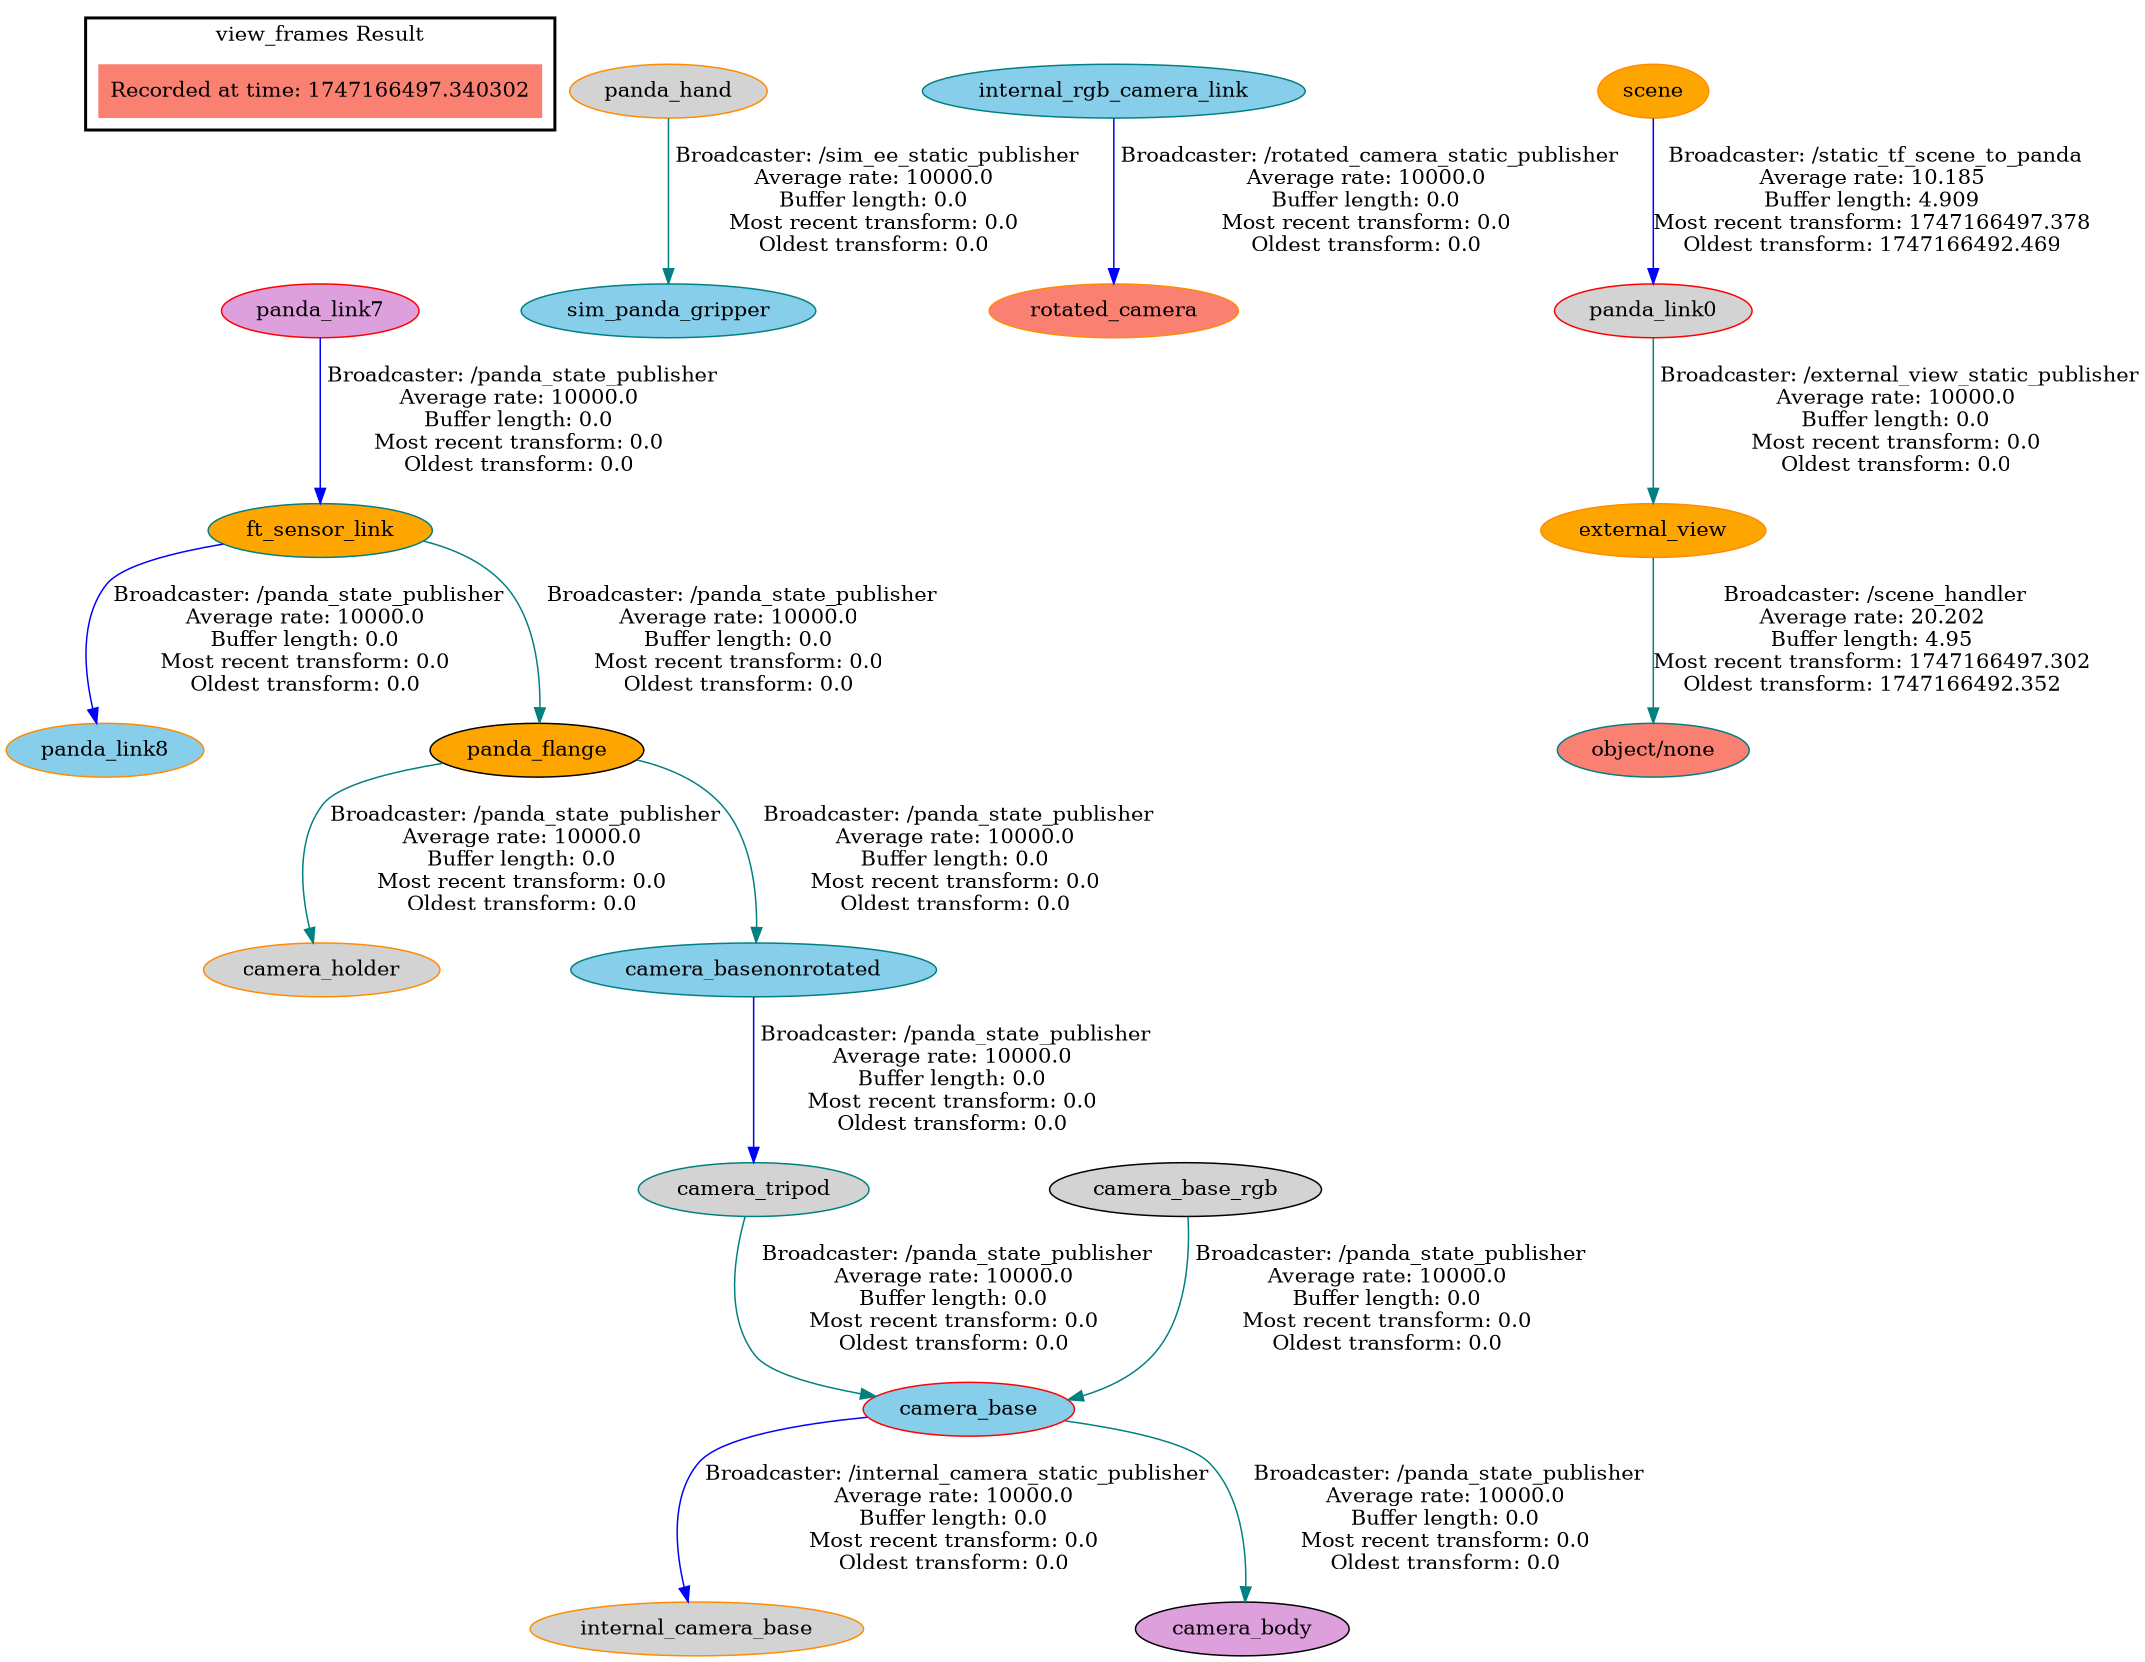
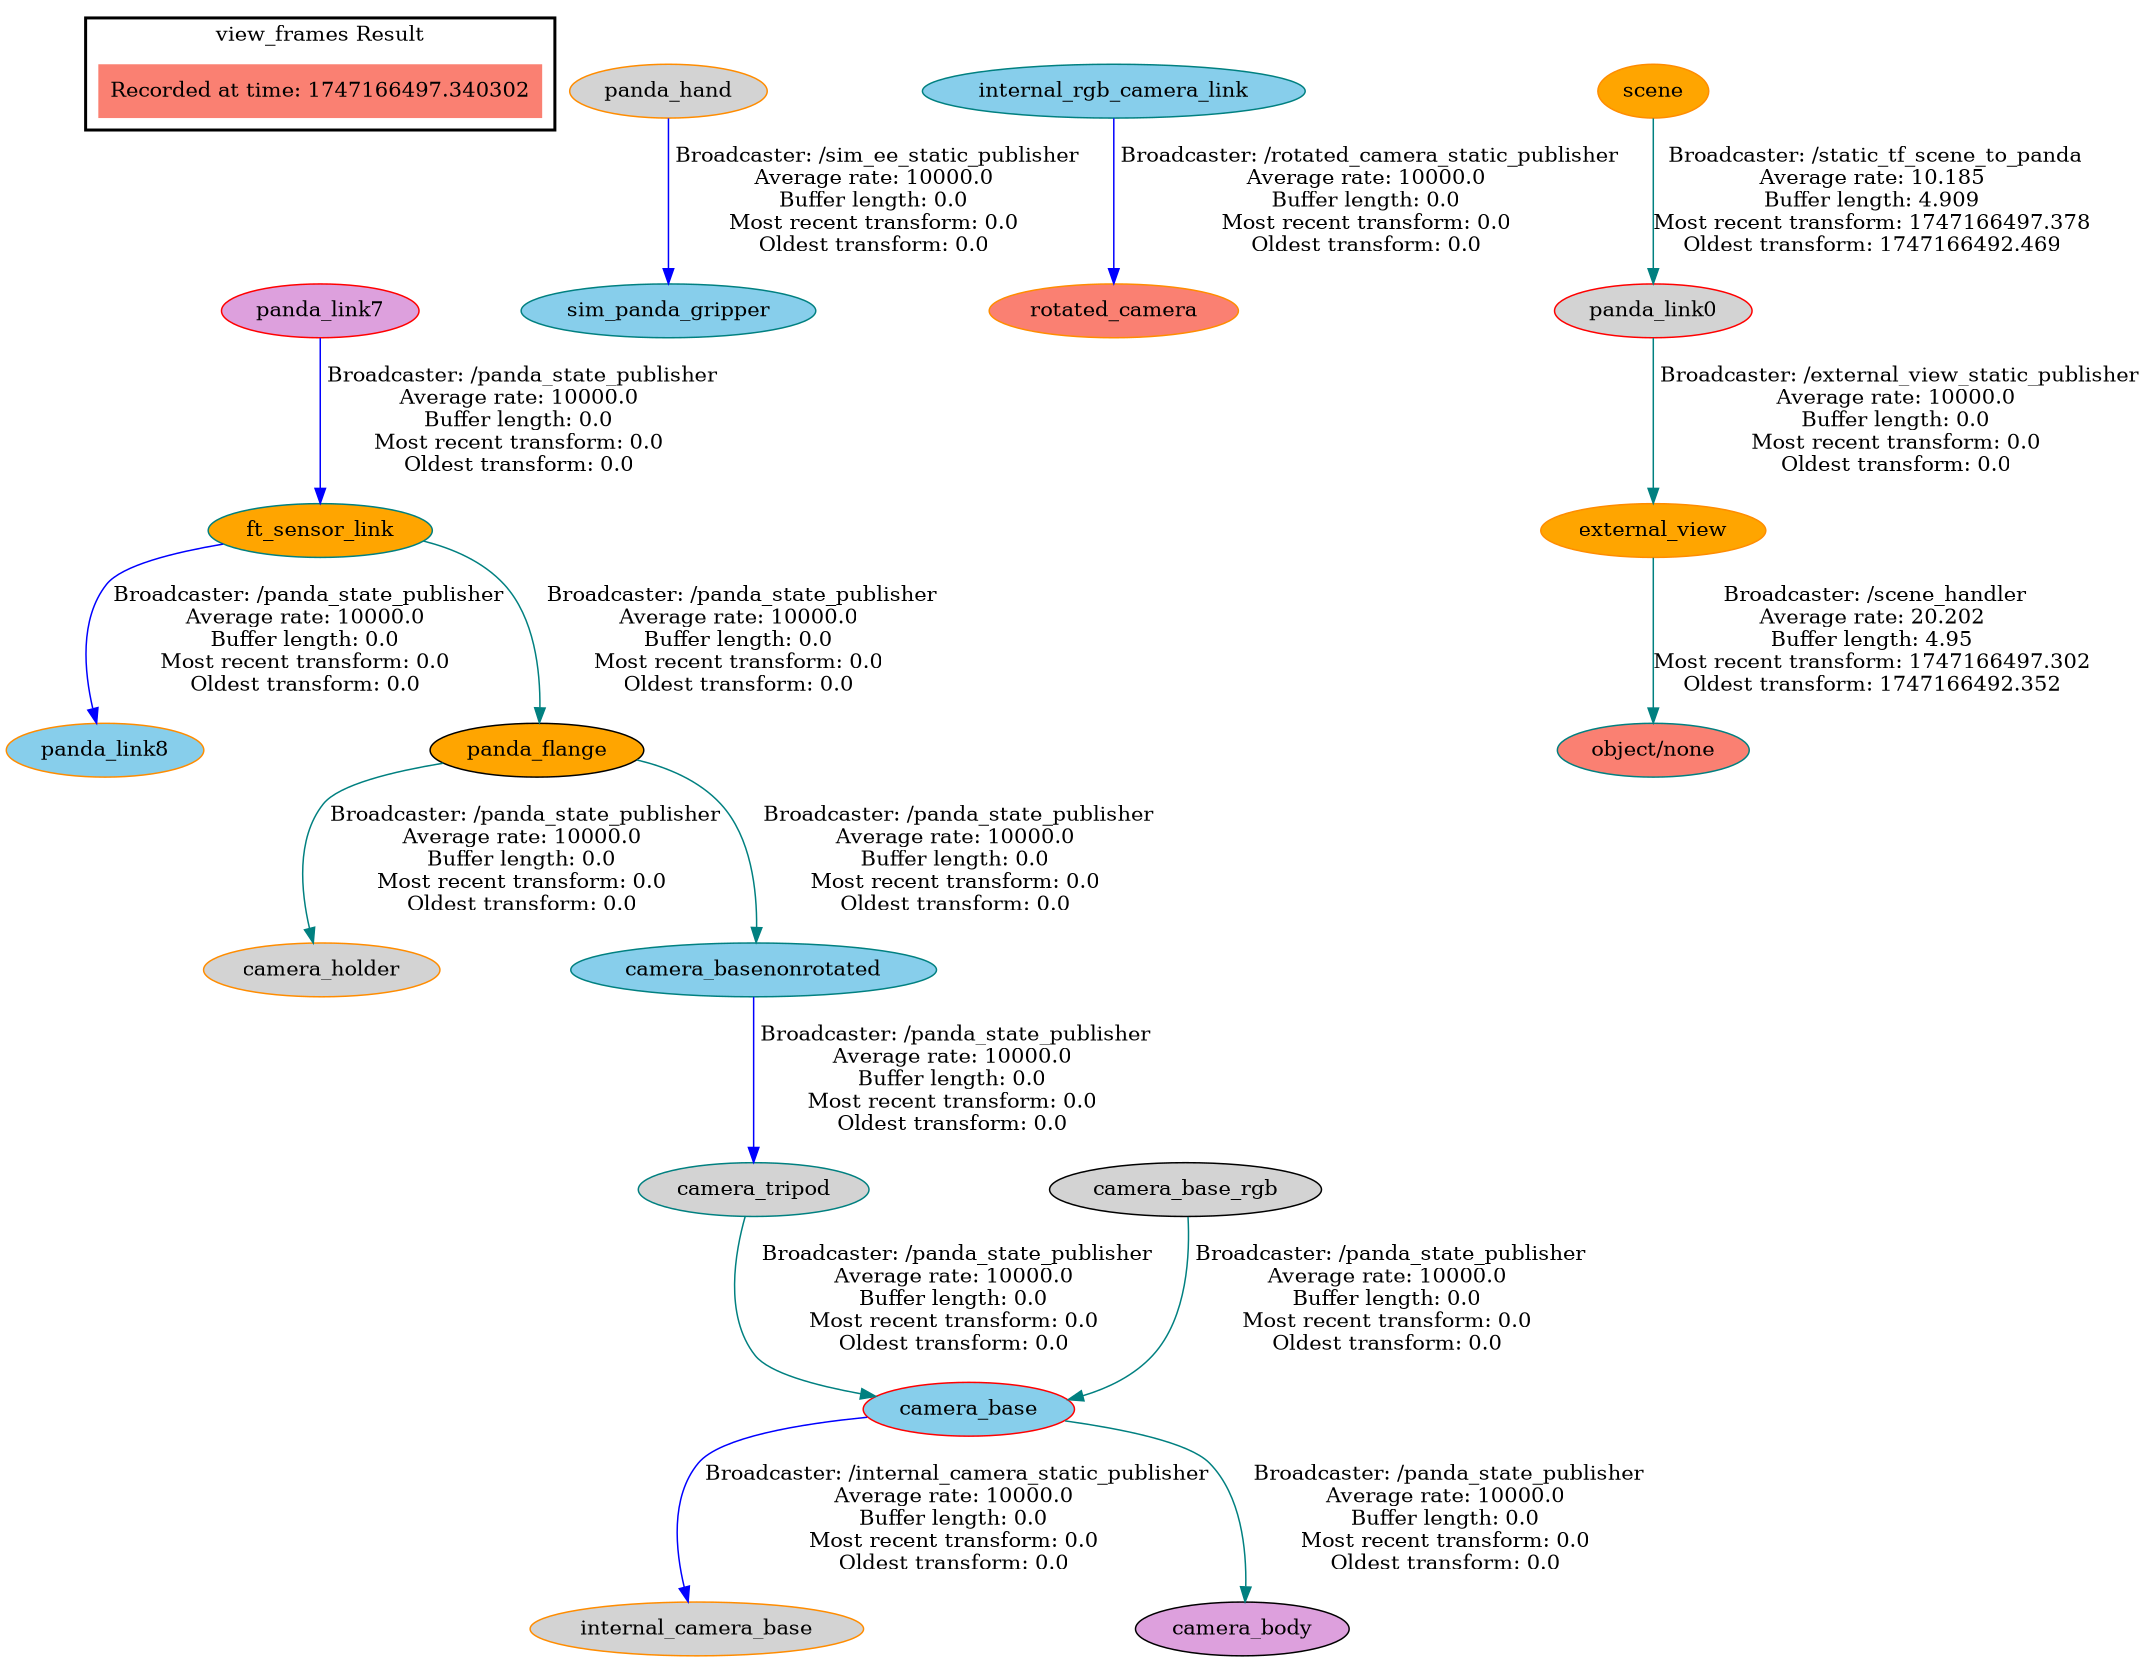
edge "panda_hand" -> "sim_panda_gripper": color teal -> blue
edge "scene" -> "panda_link0": color blue -> teal
